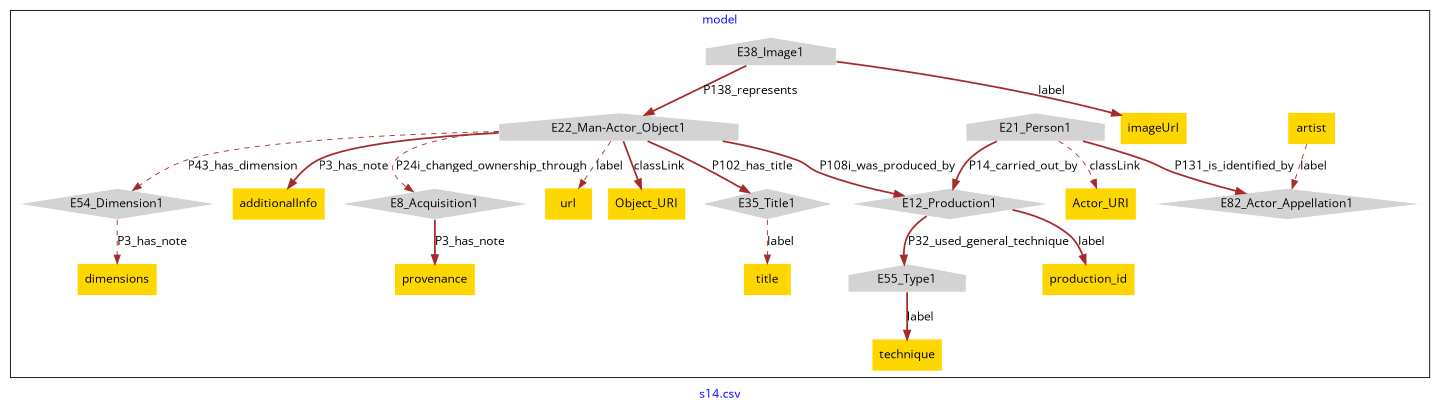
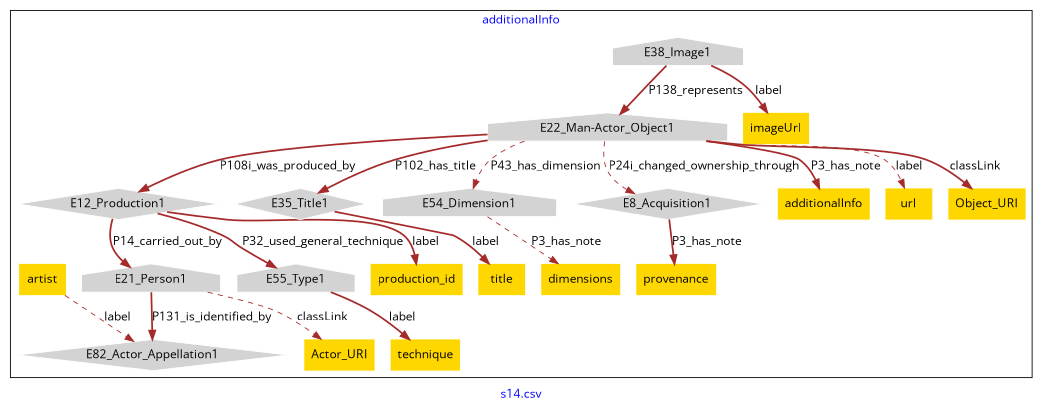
cluster "model": label "model" -> "additionalInfo"
edge "E21_Person1" -> "E12_Production1": reversed
node "E54_Dimension1": shape diamond -> house
edge "E35_Title1" -> "title": style dashed -> bold
